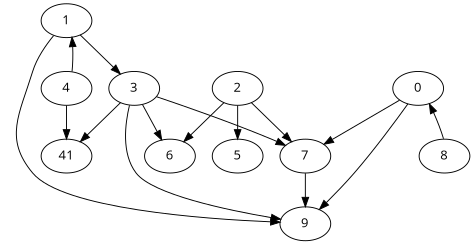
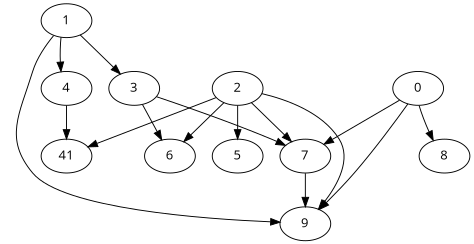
edge "4" -> "1": reversed
edge "3" -> "41": now "2" -> "41"
edge "8" -> "0": reversed
edge "3" -> "9": now "2" -> "9"
